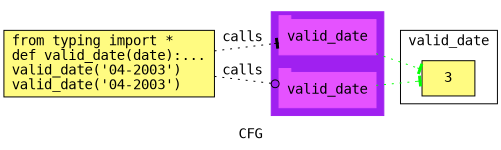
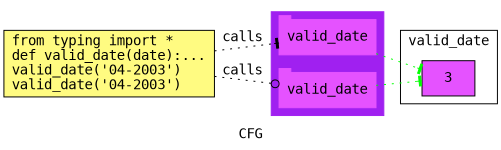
node "3": fillcolor #fffb81 -> #e552ff
